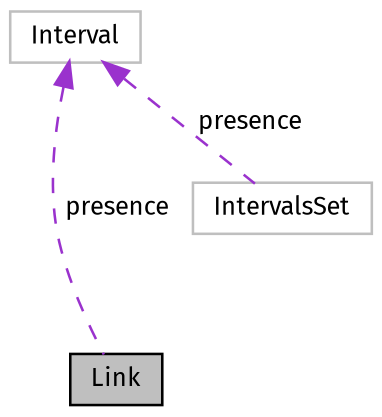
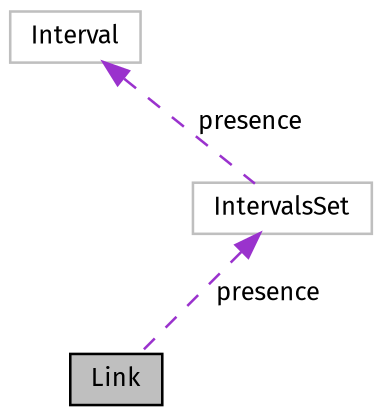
edge "Link" -> "Interval": now "Link" -> "IntervalsSet"
